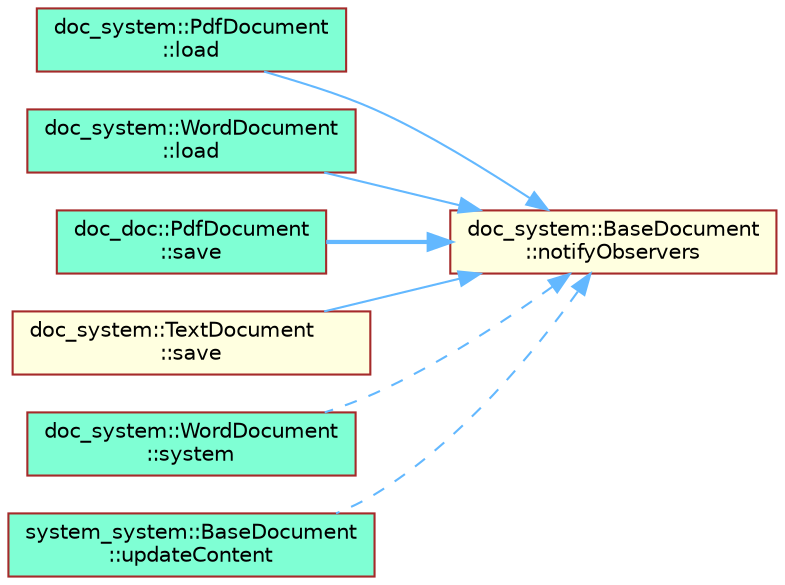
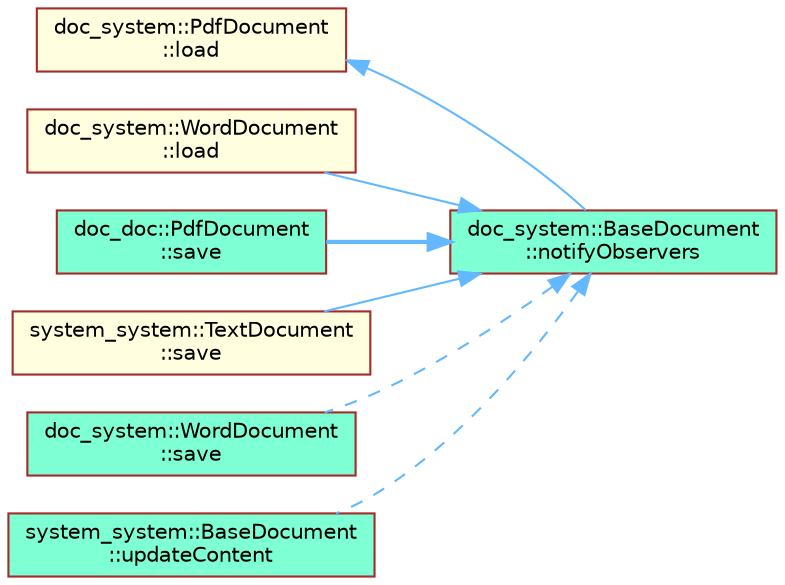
node "doc_system::PdfDocument ::load": fillcolor aquamarine -> lightyellow
edge "doc_system::PdfDocument ::load" -> "doc_system::BaseDocument ::notifyObservers": reversed
node "doc_system::WordDocument ::load": fillcolor aquamarine -> lightyellow
node "doc_system::BaseDocument ::notifyObservers": fillcolor lightyellow -> aquamarine
node "doc_system::TextDocument ::save": label "doc_system::TextDocument ::save" -> "system_system::TextDocument ::save"
node "doc_system::WordDocument ::system": label "doc_system::WordDocument ::system" -> "doc_system::WordDocument ::save"
